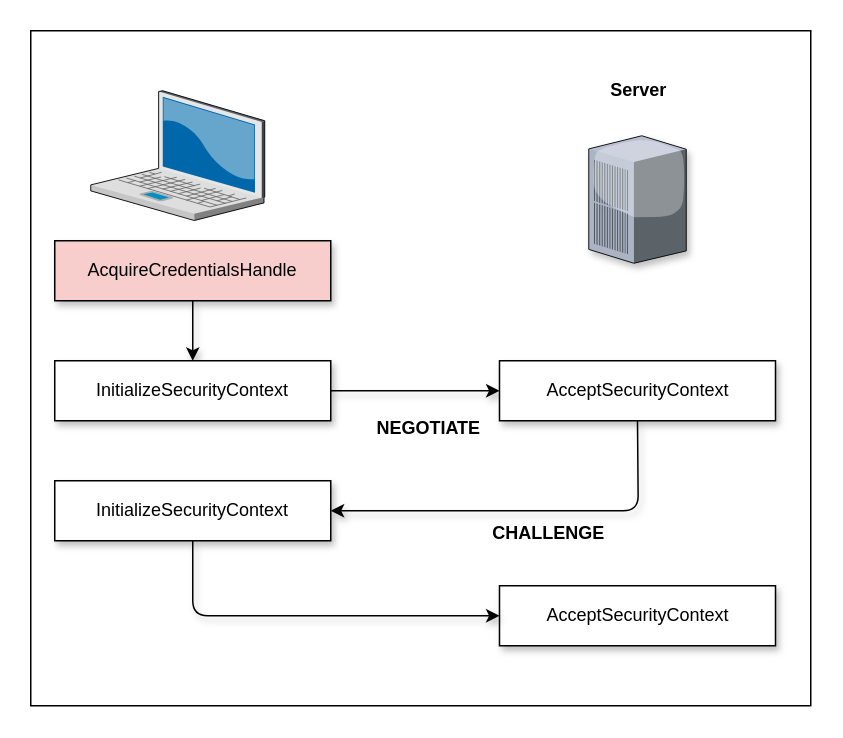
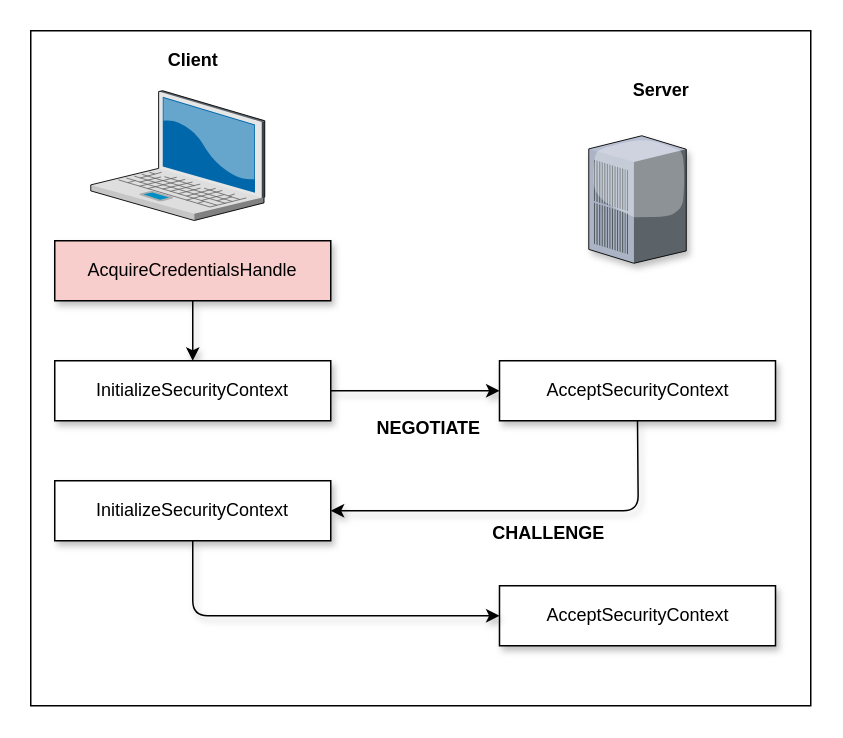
node "Client": added
node "Server": moved (638, 91) -> (660, 91)
